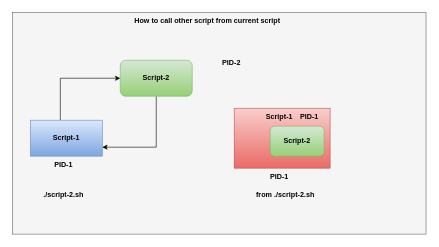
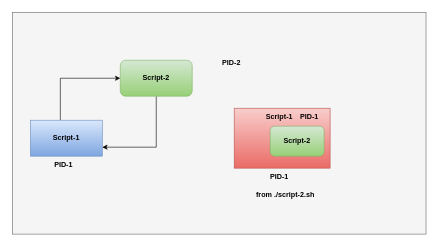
node "How to call other script from current script": removed
node "./script-2.sh": removed
